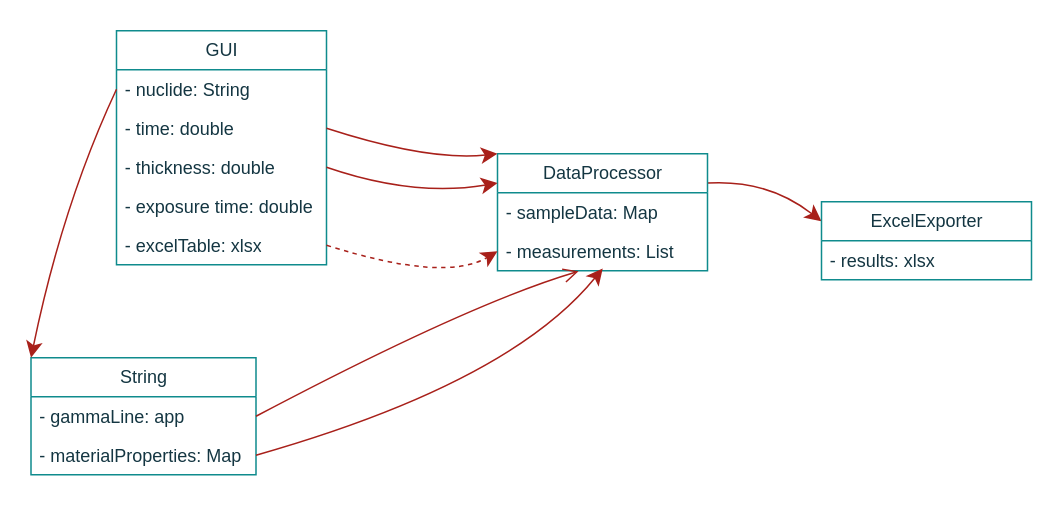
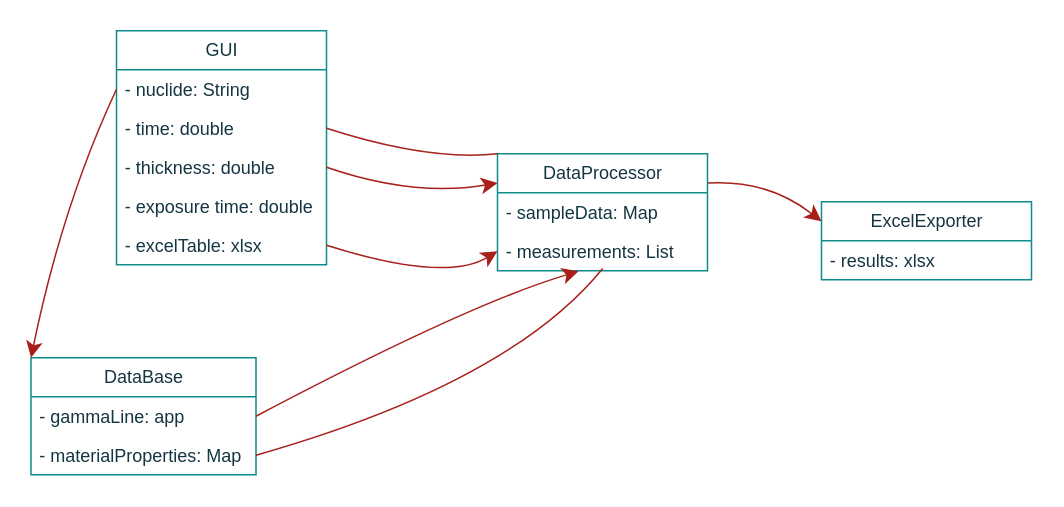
edge "- time: double" -> "DataProcessor": arrowhead classic -> none
edge "- excelTable: xlsx" -> "- measurements: List": style dashed -> solid
edge "- gammaLine: app" -> "- measurements: List": arrowhead open -> classic
edge "- materialProperties: Map" -> "- measurements: List": arrowhead classic -> none
node "String": label "String" -> "DataBase"
